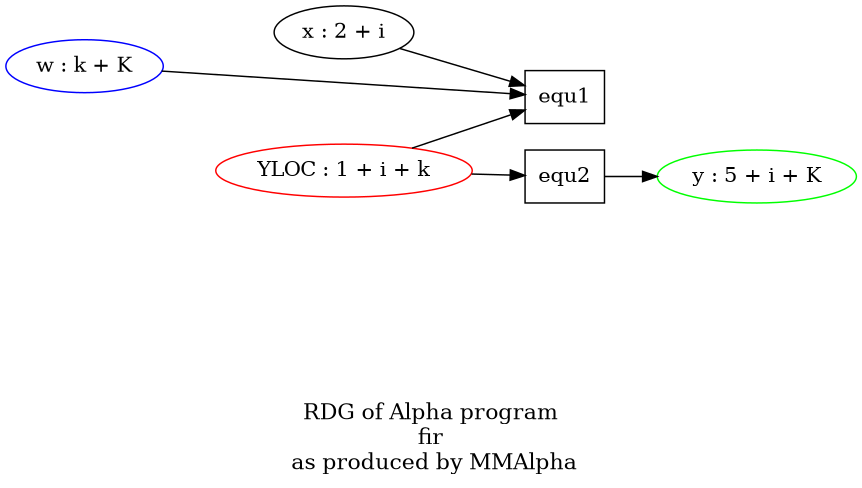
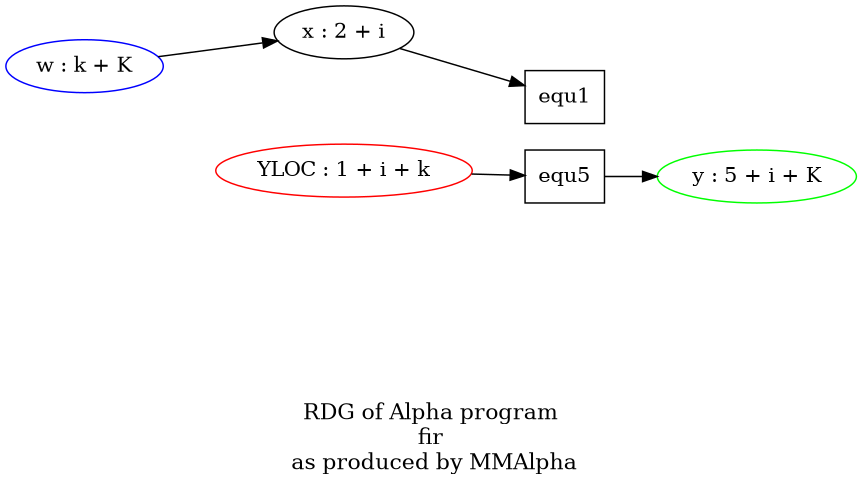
edge "w : k + K" -> "equ1": now "w : k + K" -> "x : 2 + i"
edge "YLOC : 1 + i + k" -> "equ1": removed
node "equ2": label "equ2" -> "equ5"
